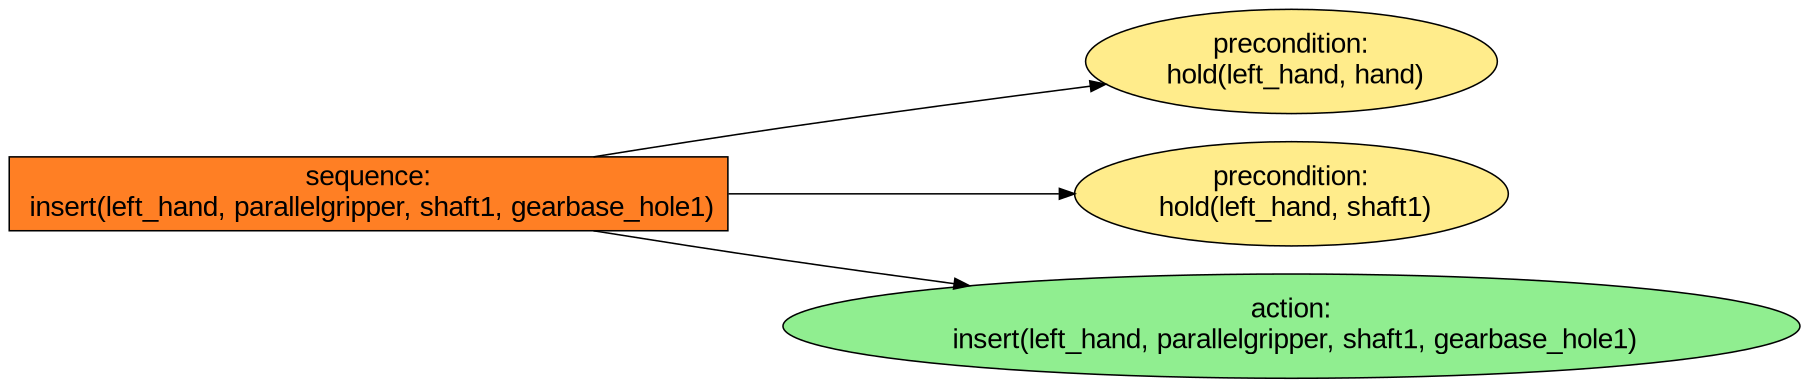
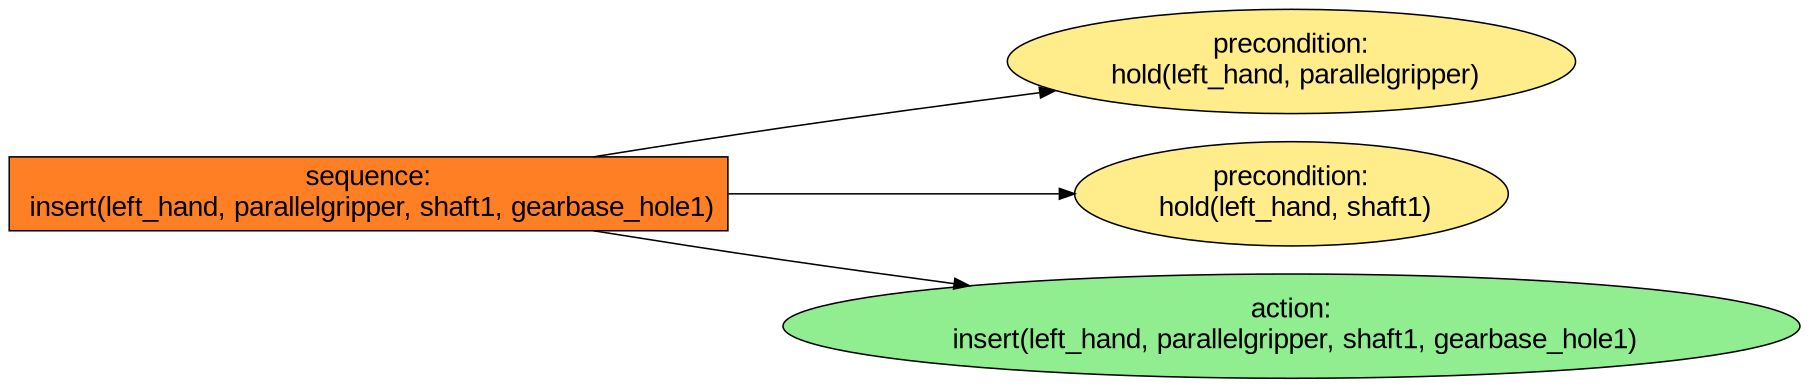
node "precondition: hold(left_hand, hand)": label "precondition: hold(left_hand, hand)" -> "precondition: hold(left_hand, parallelgripper)"
